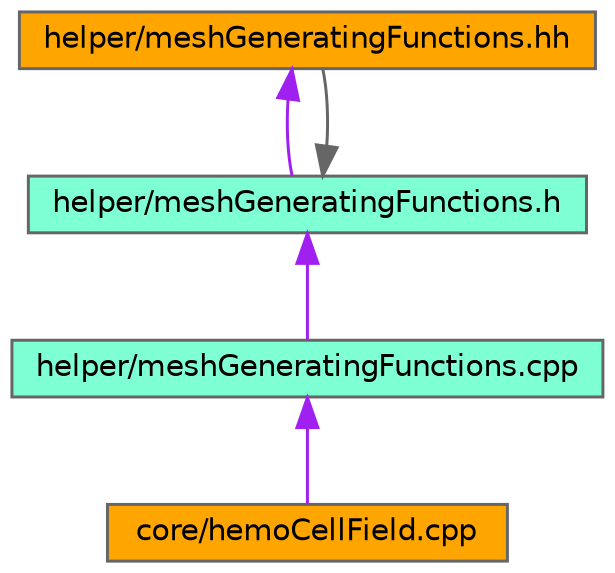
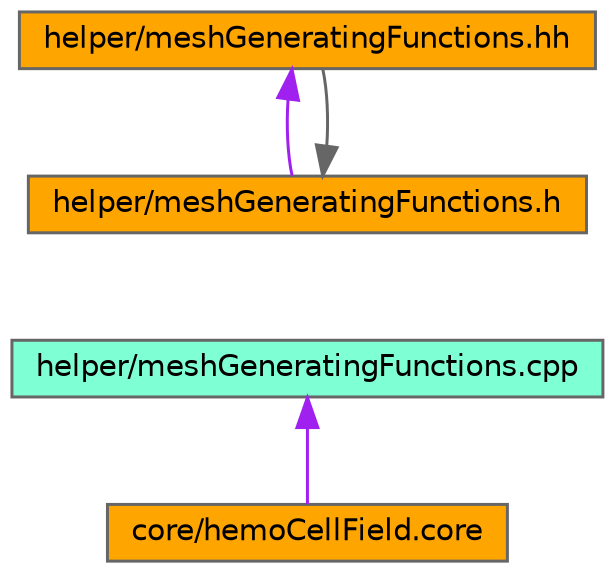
node "helper/meshGeneratingFunctions.h": fillcolor aquamarine -> orange
edge "helper/meshGeneratingFunctions.cpp" -> "helper/meshGeneratingFunctions.h": removed
node "core/hemoCellField.cpp": label "core/hemoCellField.cpp" -> "core/hemoCellField.core"
